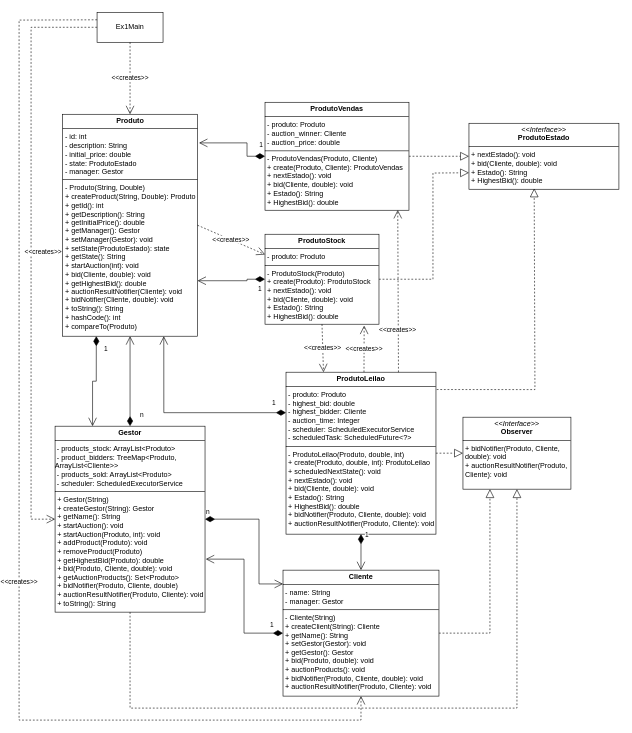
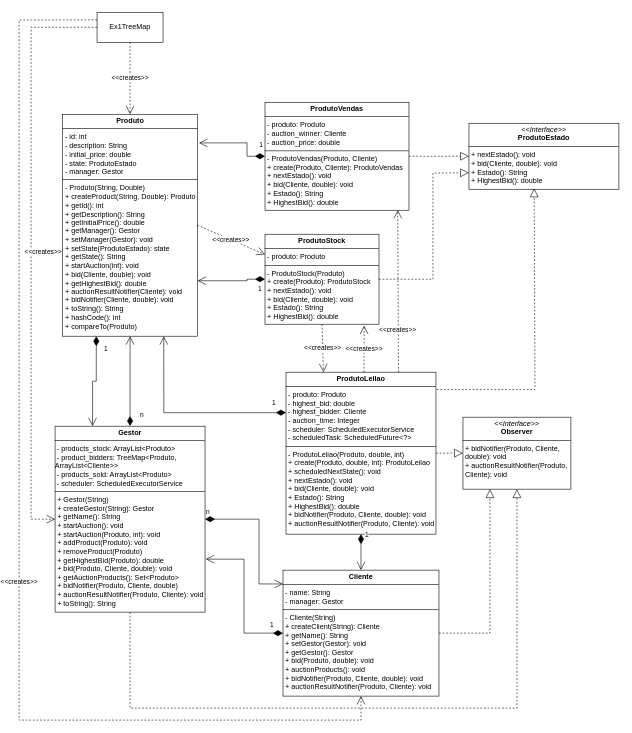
node "Ex1Main": label "Ex1Main" -> "Ex1TreeMap"
